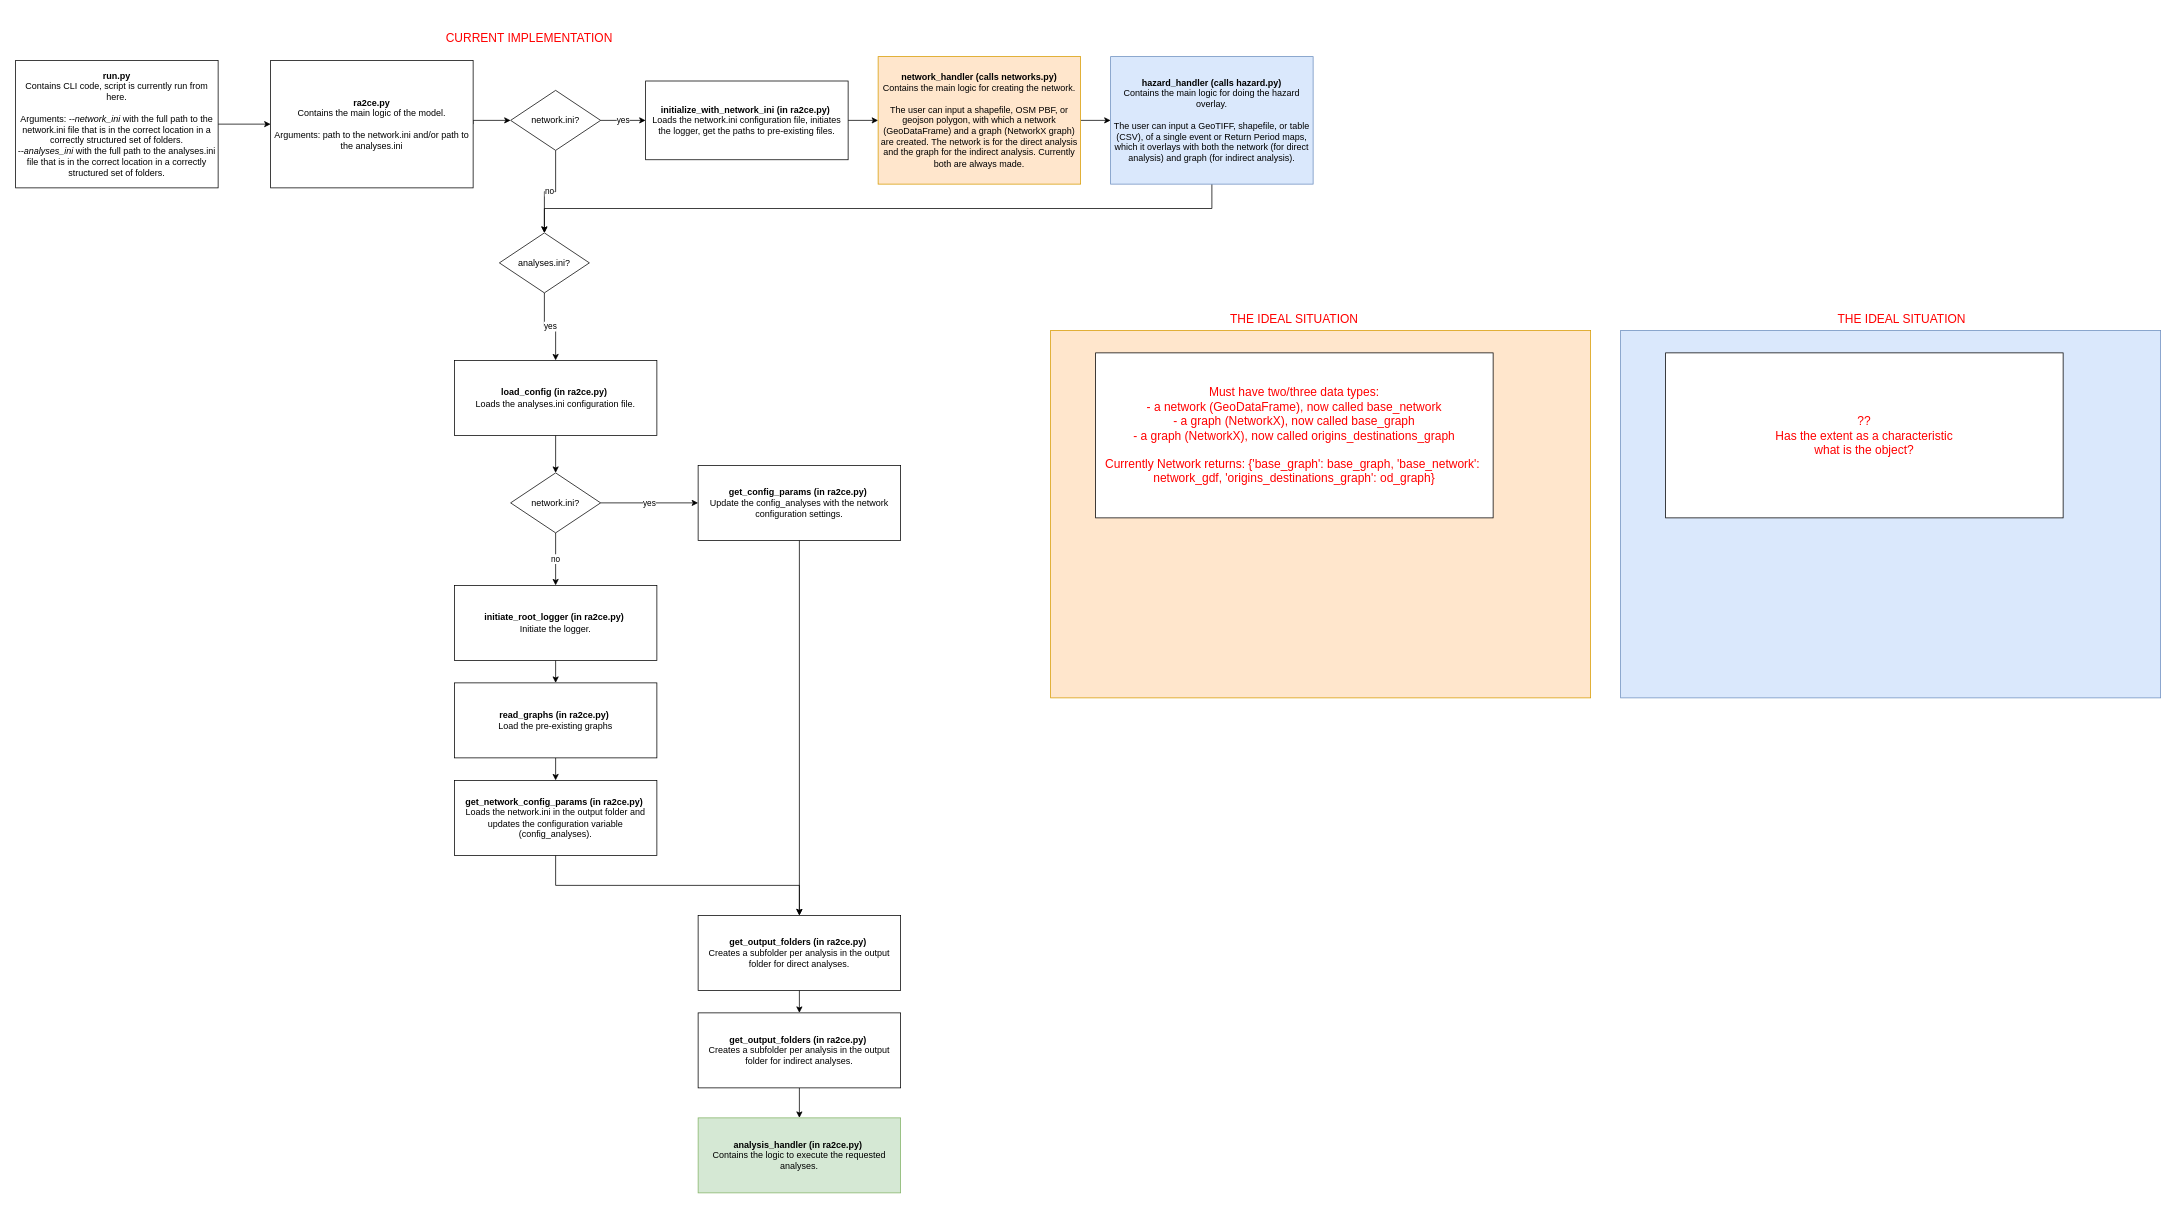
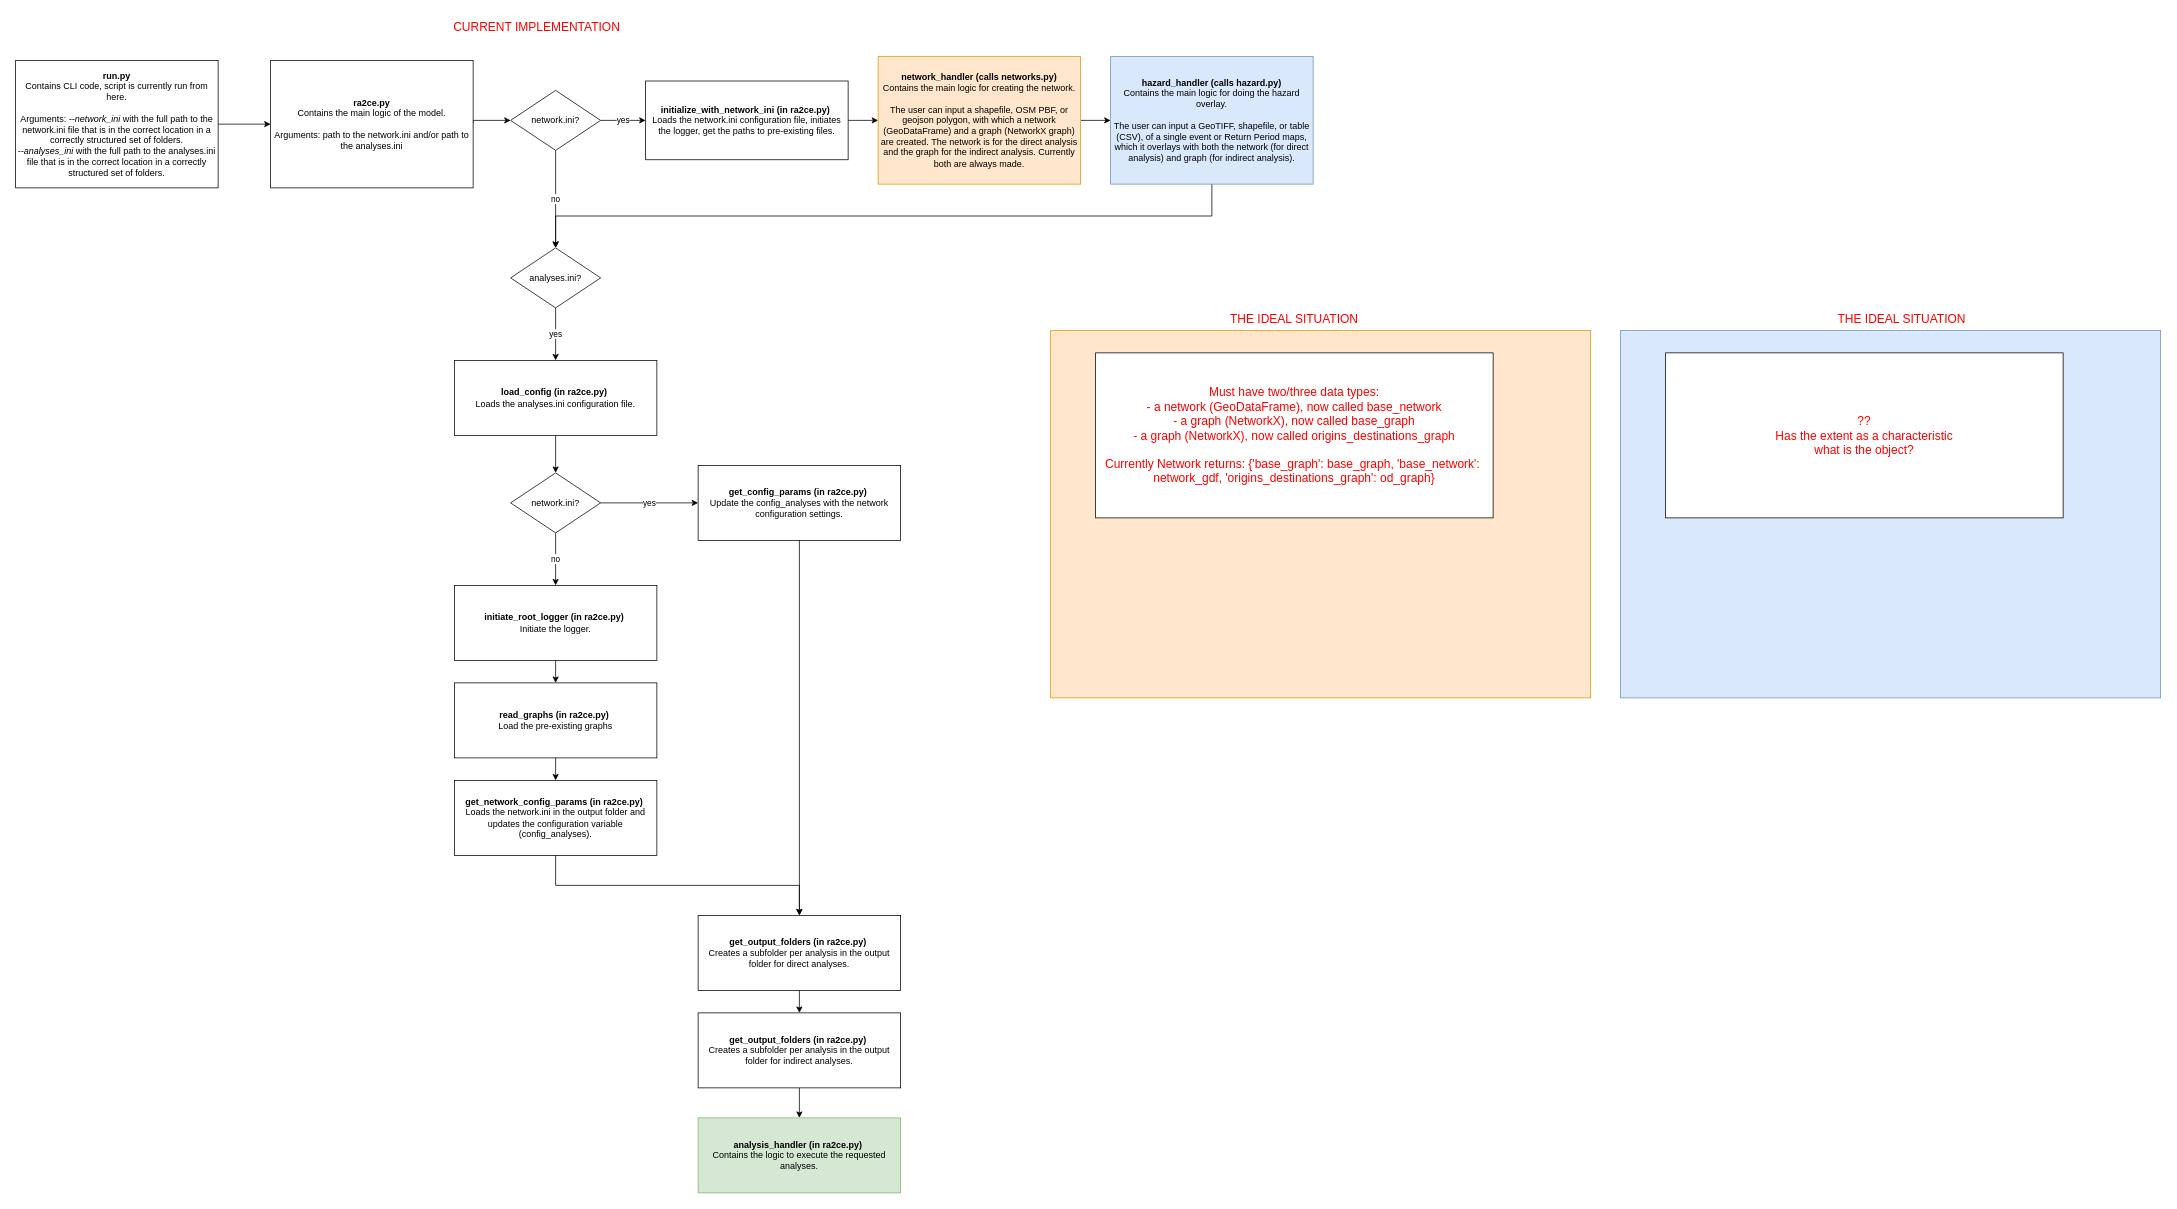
node "CURRENT IMPLEMENTATION": moved (529, 38) -> (537, 27)
node "analyses.ini?": moved (544, 263) -> (555, 278)
